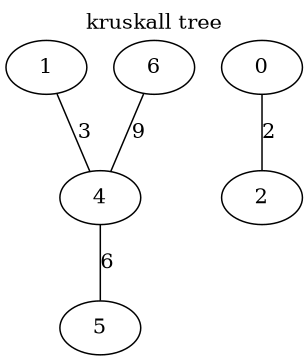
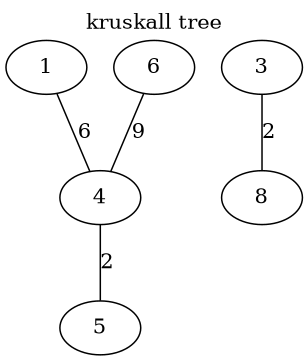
node "0": label "0" -> "3"
edge "1" -- "4": label "3" -> "6"
node "2": label "2" -> "8"
edge "4" -- "5": label "6" -> "2"
